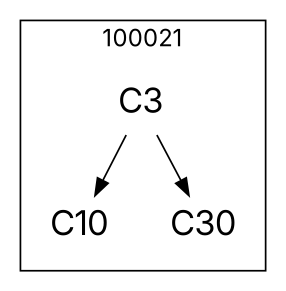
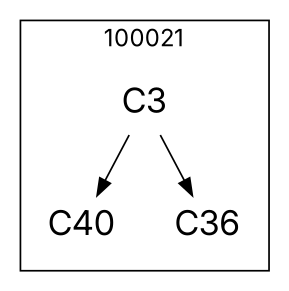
node "C10": label "C10" -> "C40"
node "C30": label "C30" -> "C36"
